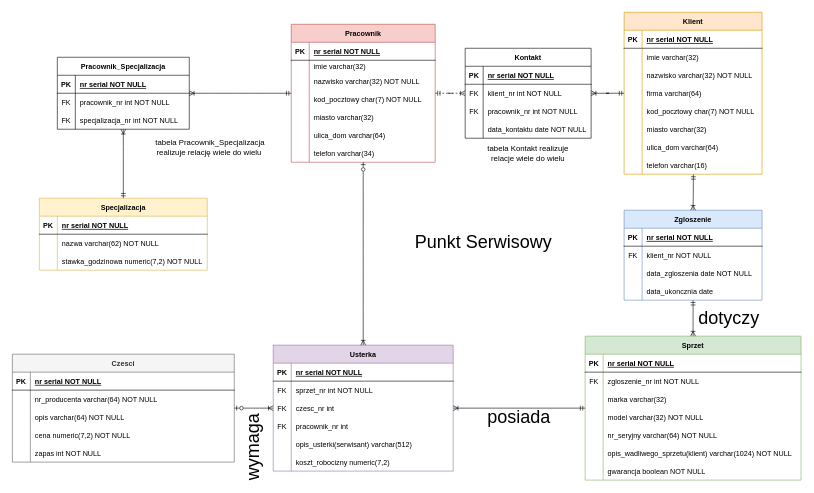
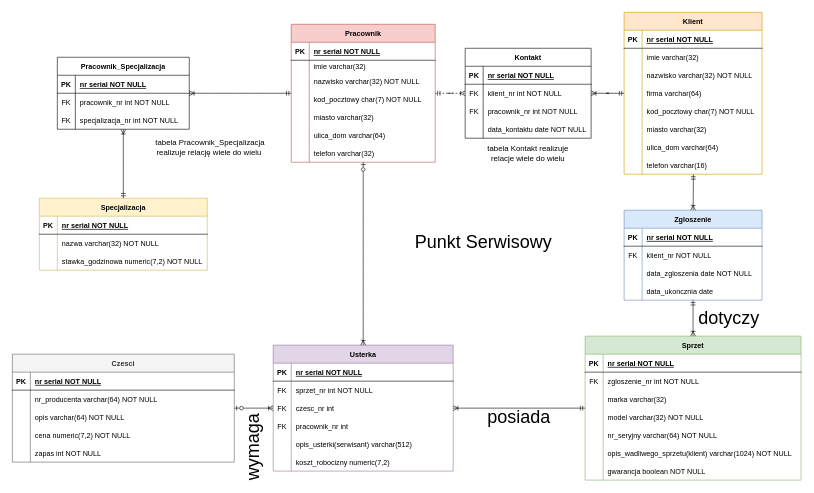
node "telefon varchar(34)": label "telefon varchar(34)" -> "telefon varchar(32)"
node "nazwa varchar(62) NOT NULL": label "nazwa varchar(62) NOT NULL" -> "nazwa varchar(32) NOT NULL"
